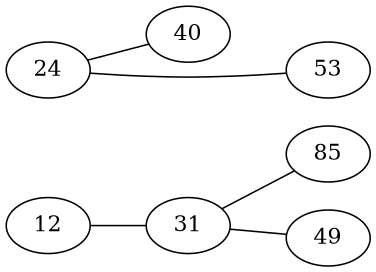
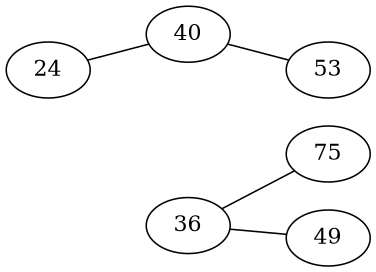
edge "24" -- "53": now "40" -- "53"
node "85": label "85" -> "75"
node "12": removed
node "31": label "31" -> "36"
